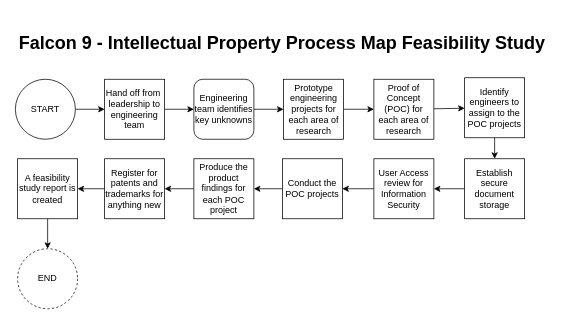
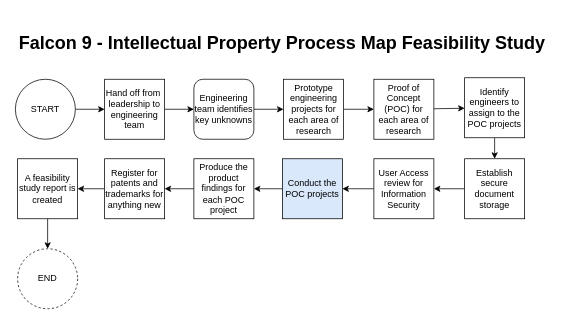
node "Conduct the POC projects": fillcolor #ffffff -> #dae8fc
